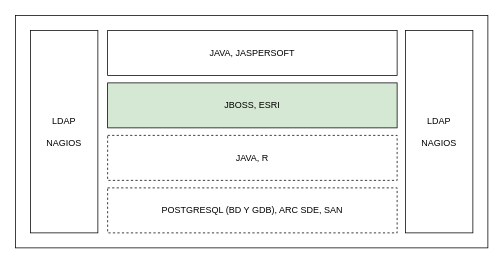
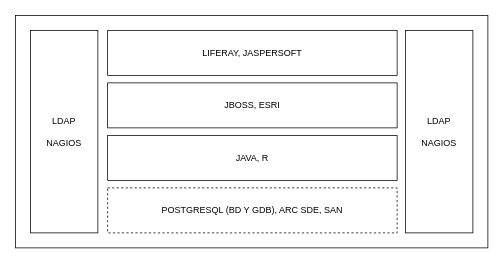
node "JAVA, JASPERSOFT": label "JAVA, JASPERSOFT" -> "LIFERAY, JASPERSOFT"
node "JBOSS, ESRI": fillcolor #d5e8d4 -> #ffffff
node "JAVA, R": style dashed -> solid
